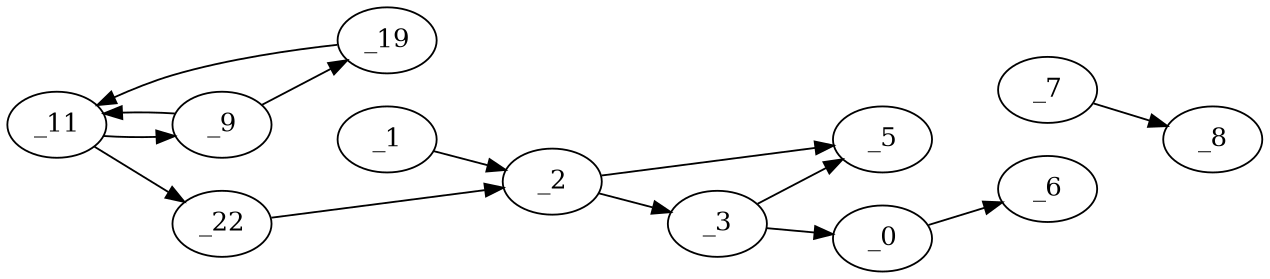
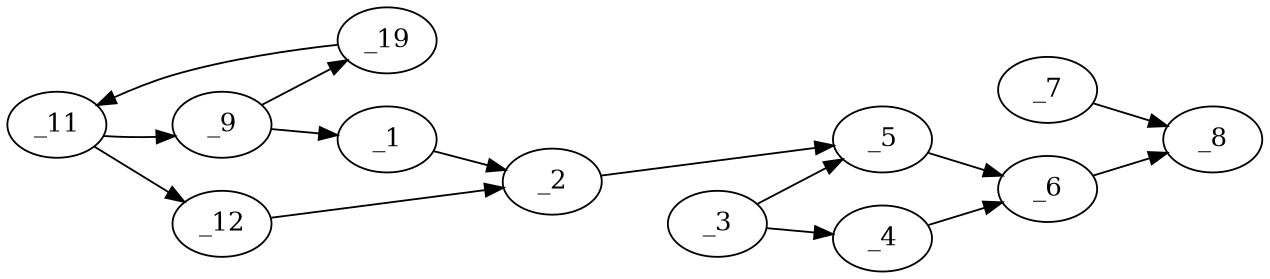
edge "_9" -> "_11": now "_9" -> "_1"
edge "_5" -> "_6": added
edge "_6" -> "_8": added
edge "_2" -> "_3": removed
node "_22": label "_22" -> "_12"
node "_0": label "_0" -> "_4"
